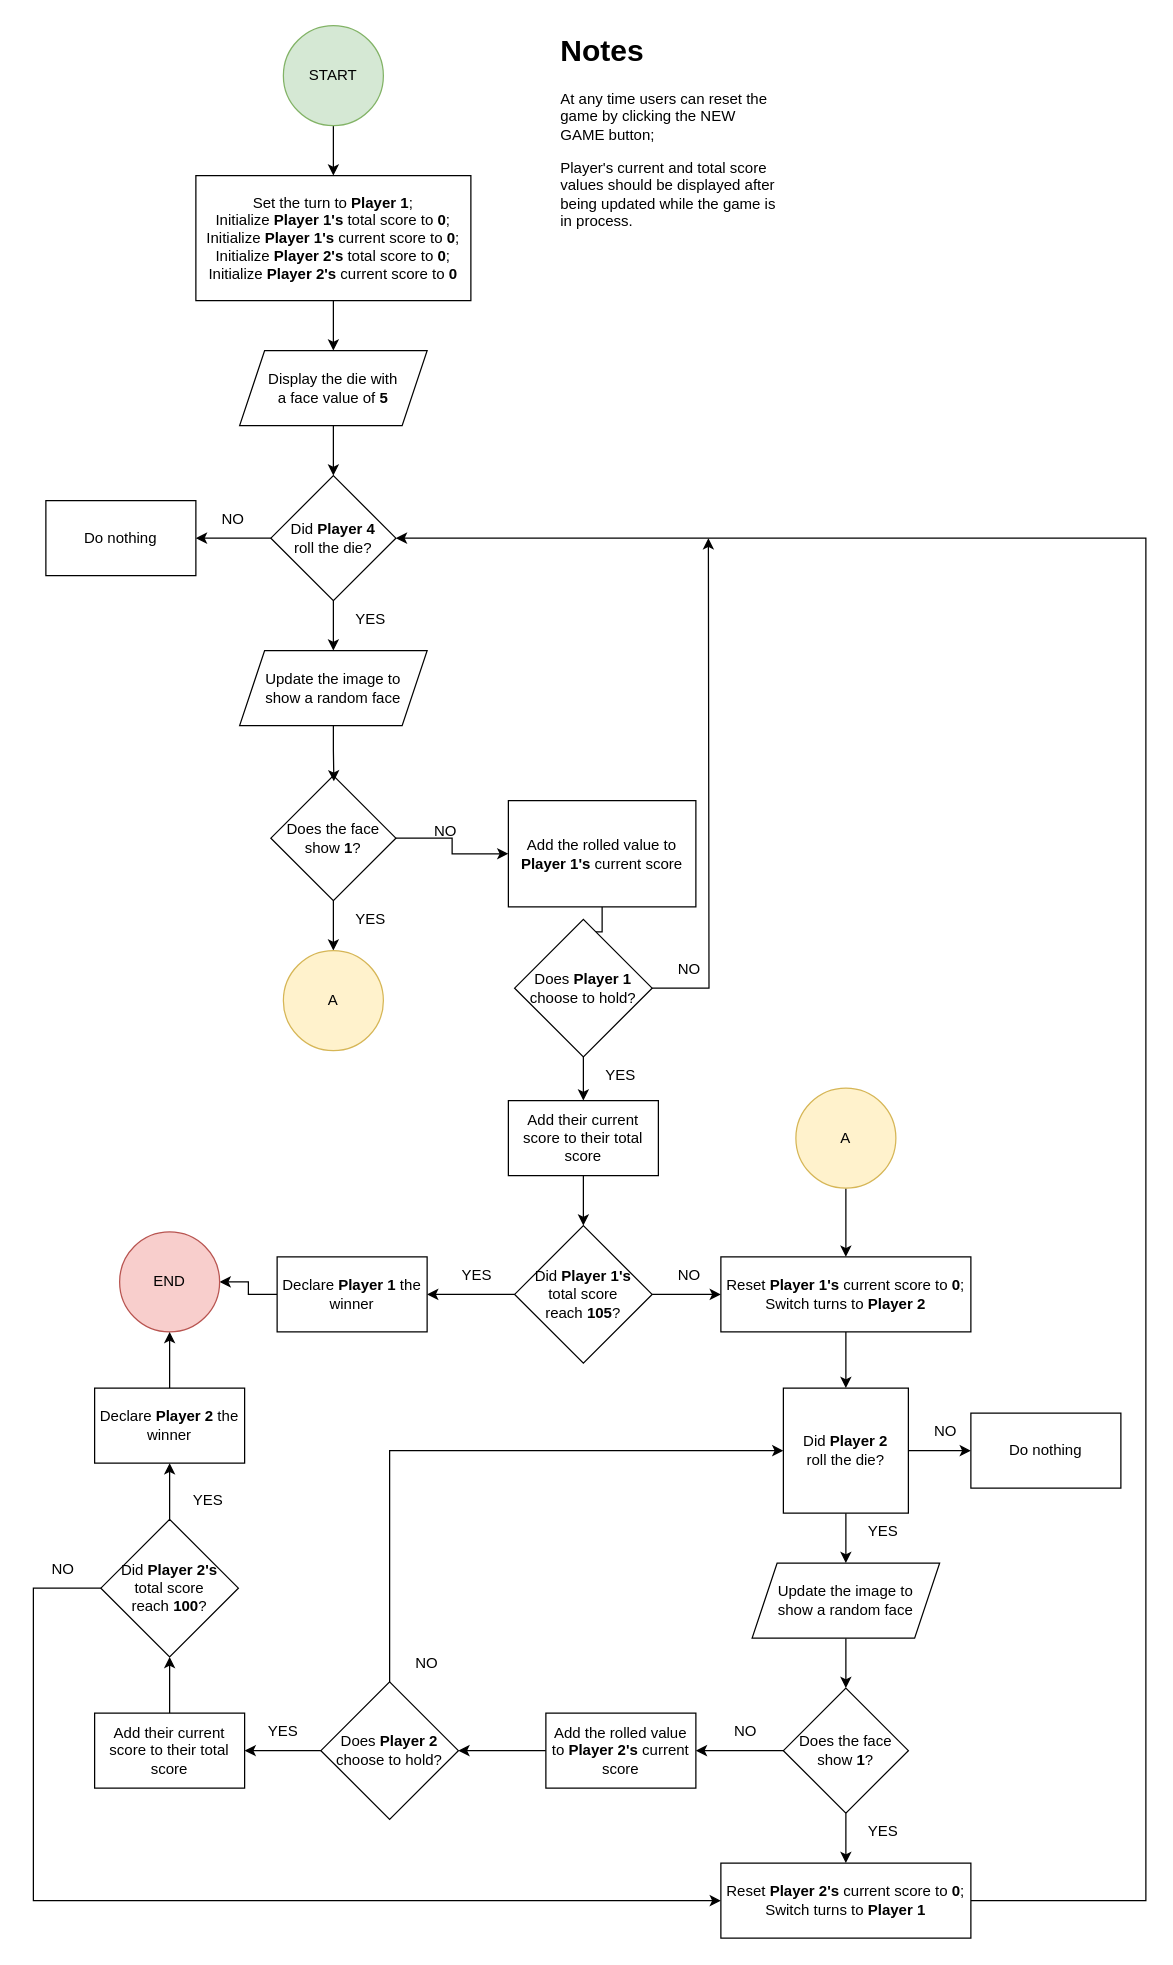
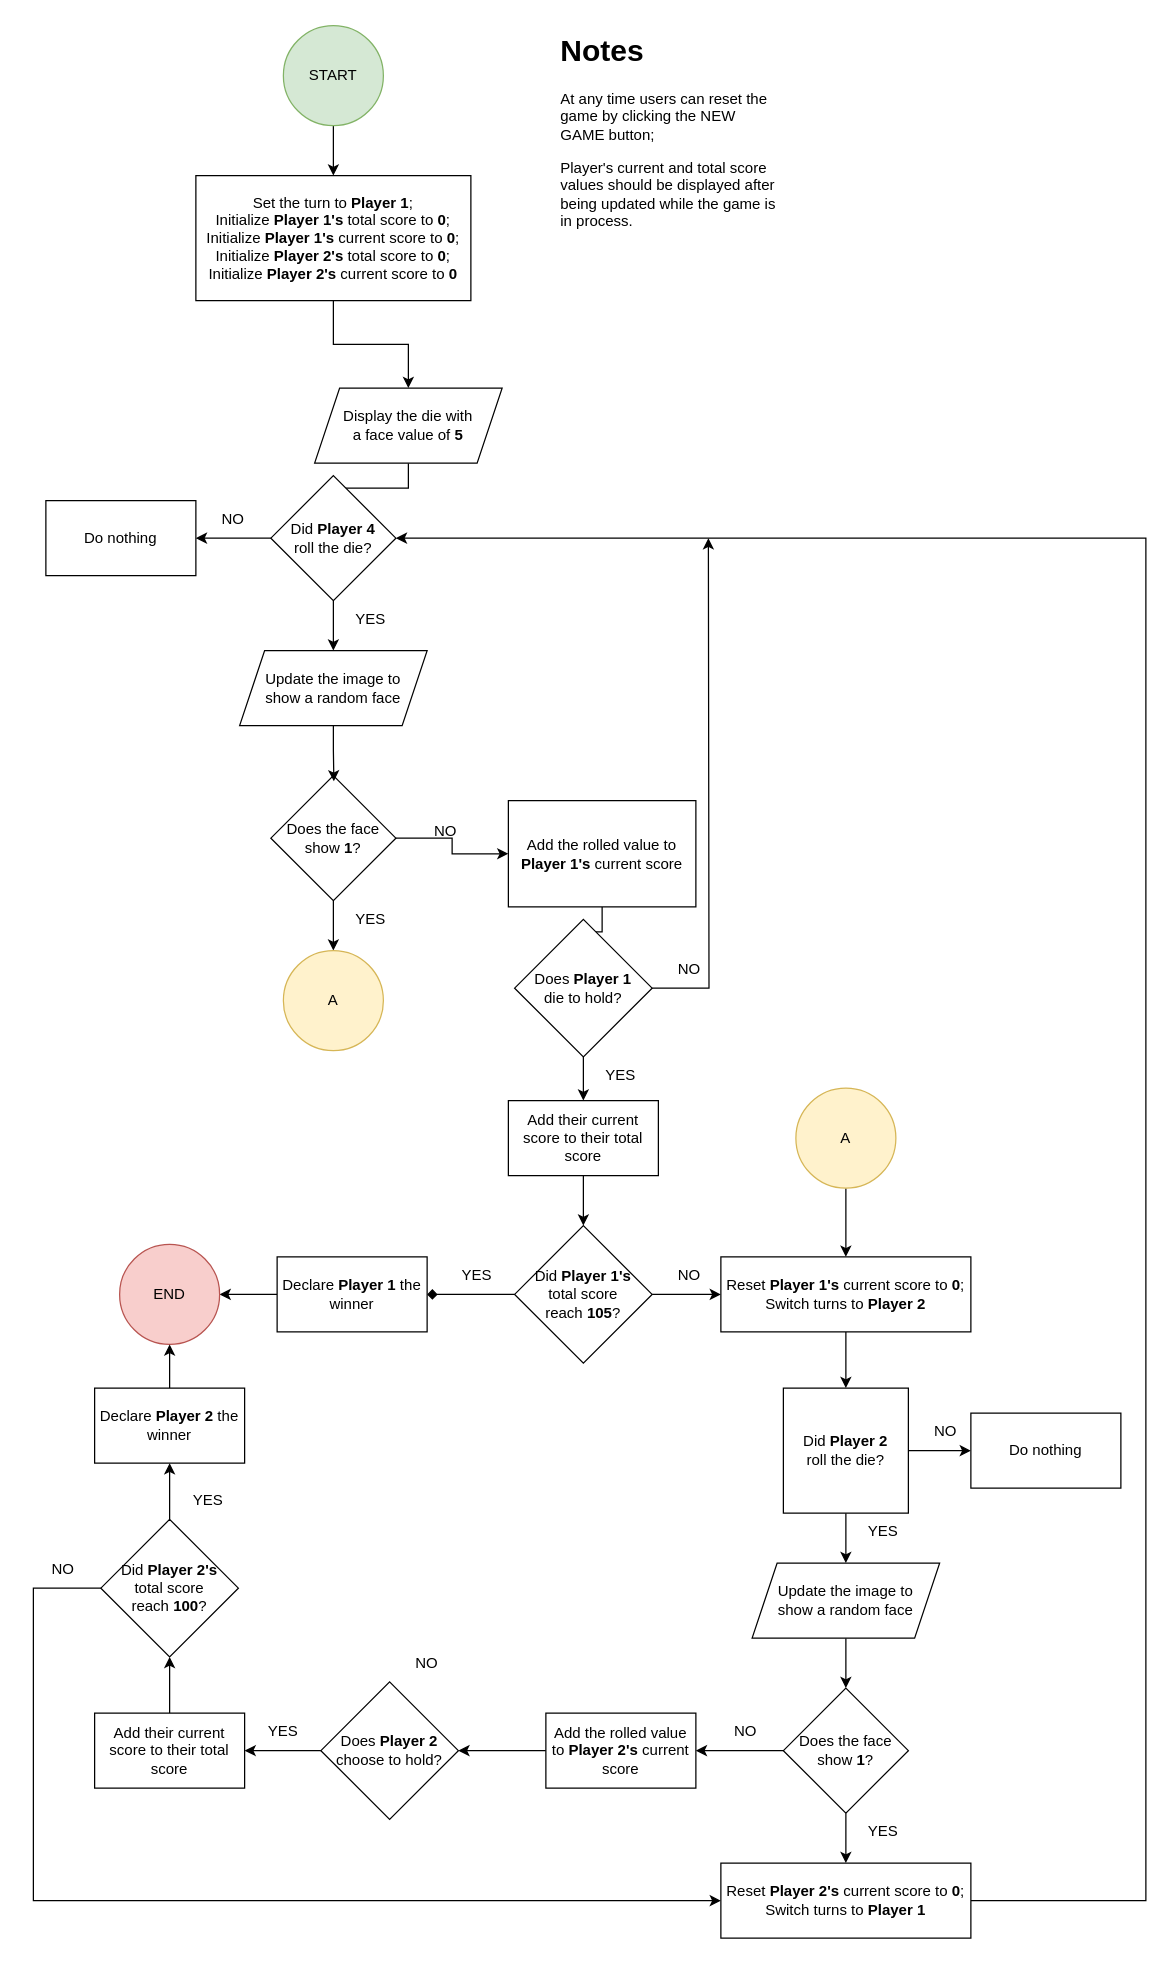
node "Display the die with a face value of 5": moved (333, 388) -> (408, 426)
node "Does Player 1 choose to hold?": label "Does Player 1 choose to hold?" -> "Does Player 1 die to hold?"
node "END": moved (169, 1282) -> (169, 1294)
edge "Did Player 1's total score reach 105?" -> "Declare Player 1 the winner": arrowhead classic -> diamond
edge "Does Player 2 choose to hold?" -> "Did Player 2 roll the die?": removed
